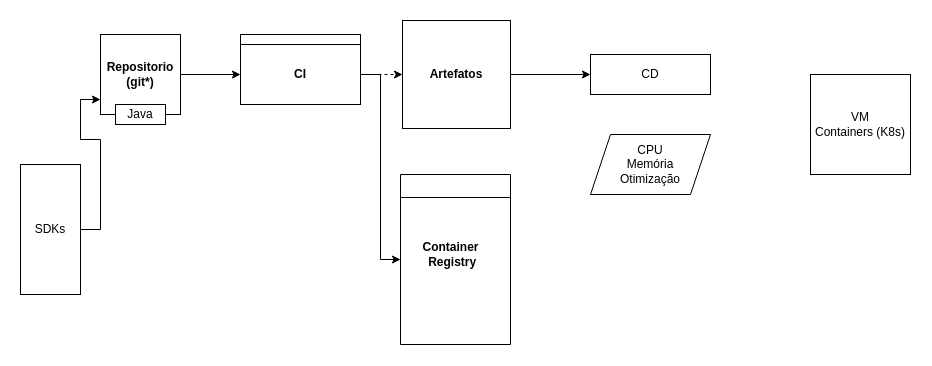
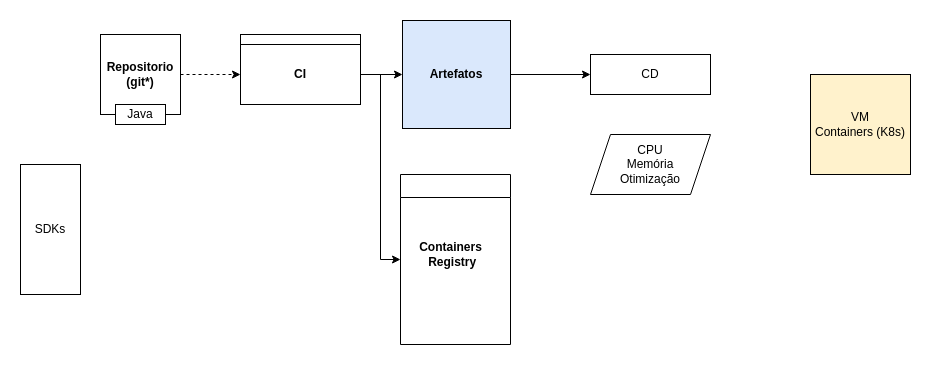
edge "Repositorio (git*)" -> "CI": style solid -> dashed
edge "CI" -> "Artefatos": style dashed -> solid
node "Artefatos": fillcolor #ffffff -> #dae8fc
node "VM Containers (K8s)": fillcolor #ffffff -> #fff2cc
edge "SDKs" -> "Repositorio (git*)": removed
node "Container Registry": label "Container Registry" -> "Containers Registry"
